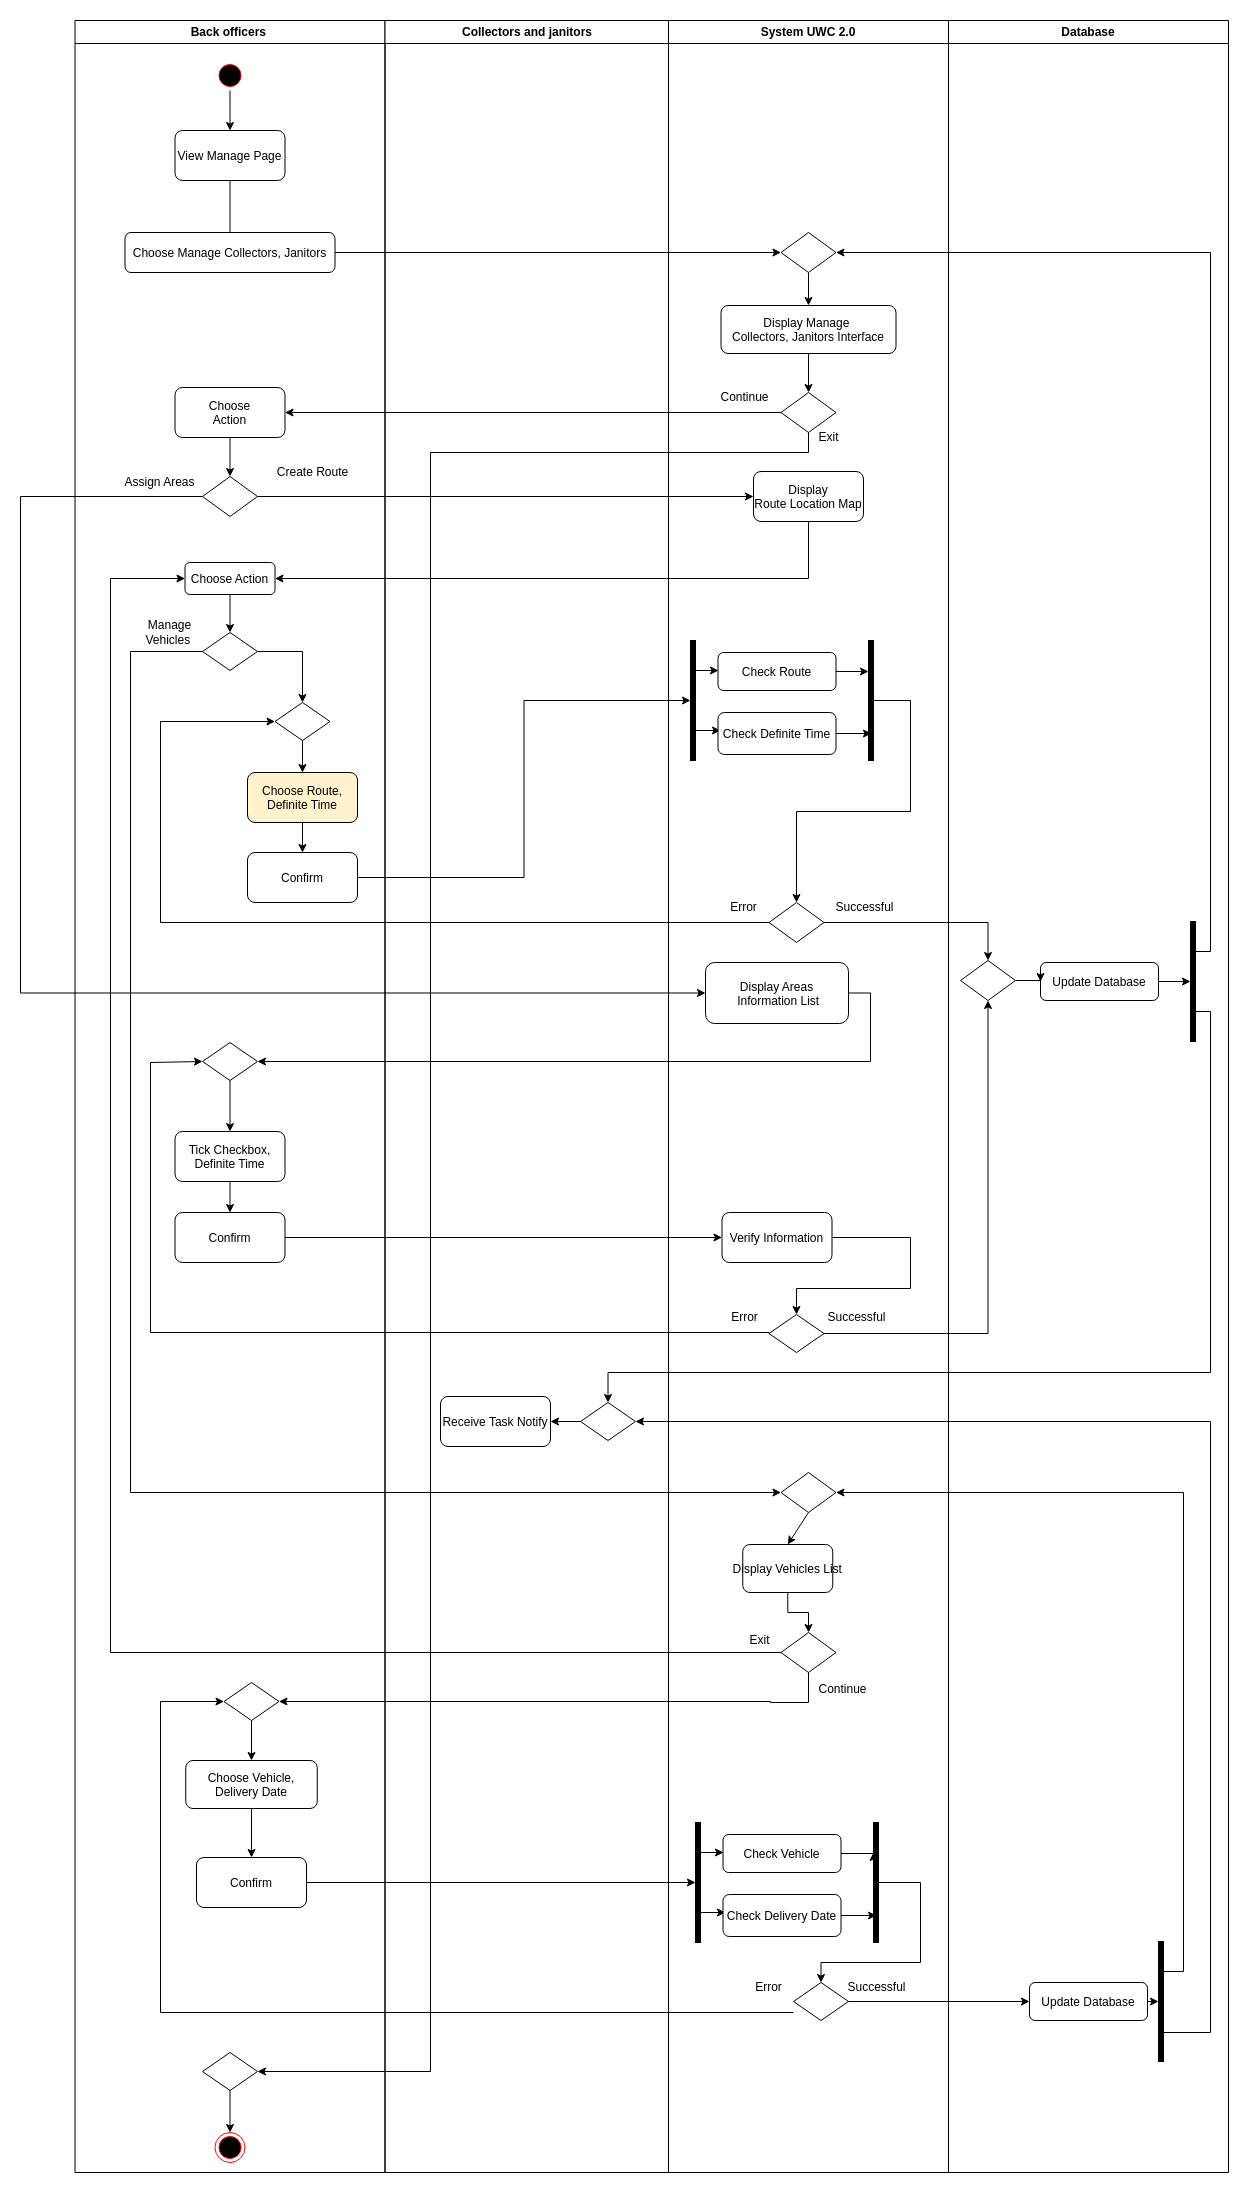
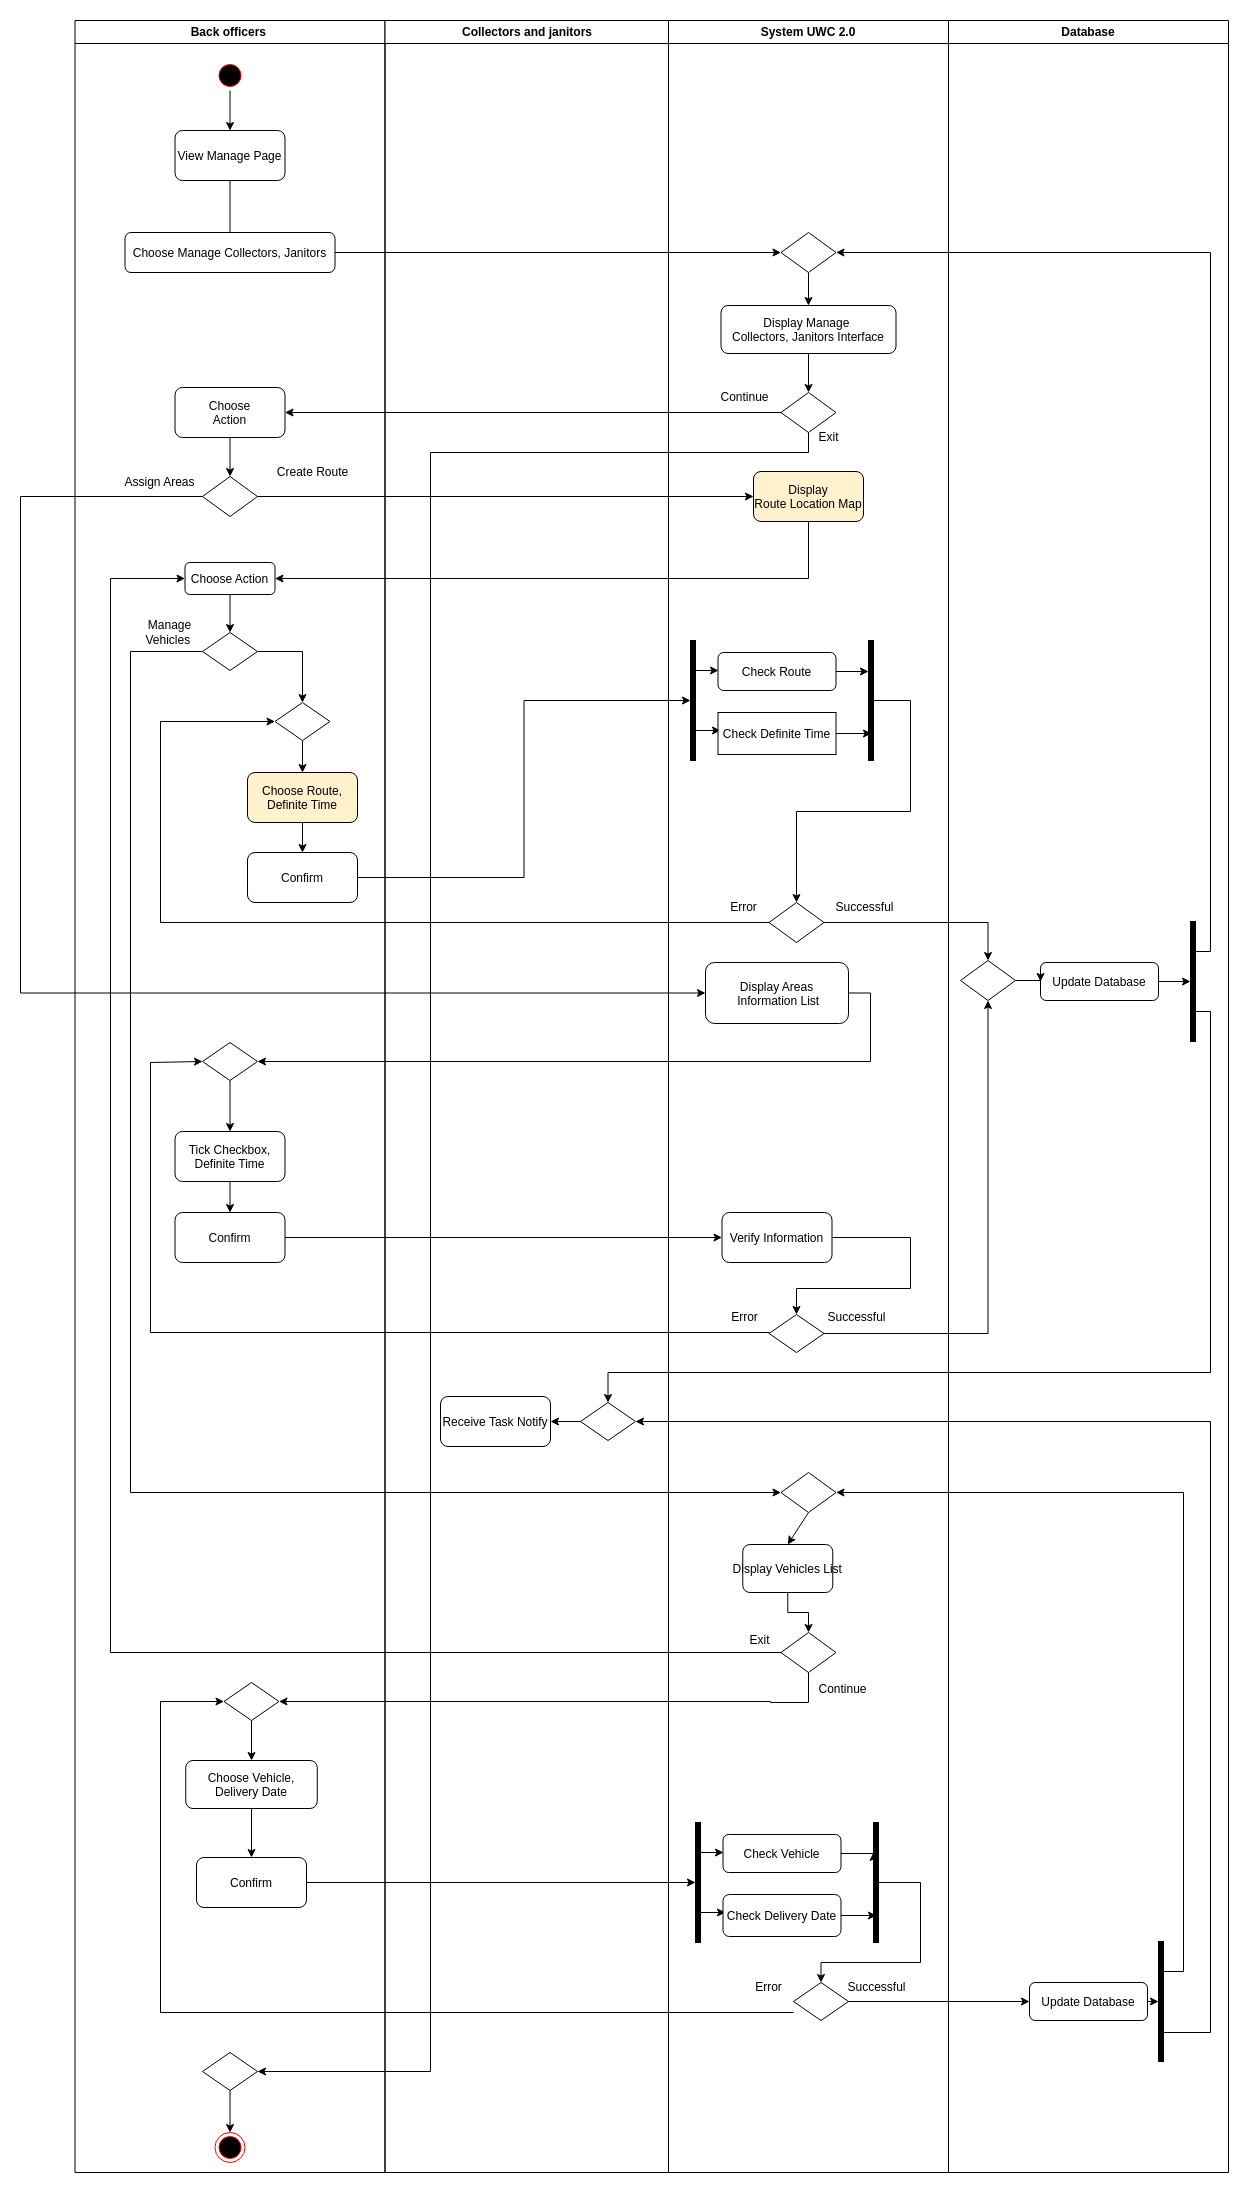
node "Display Route Location Map": fillcolor #ffffff -> #fff2cc
node "Check Definite Time": shape rounded rectangle -> rectangle
